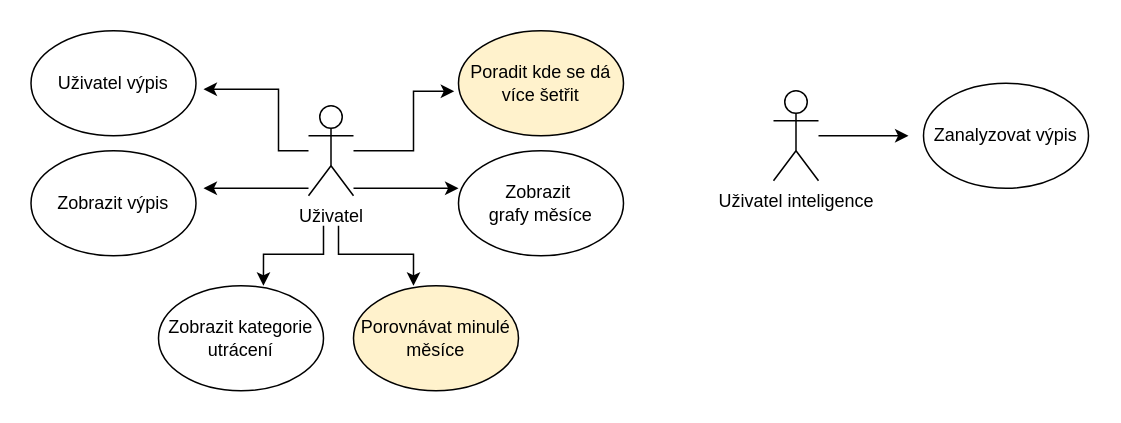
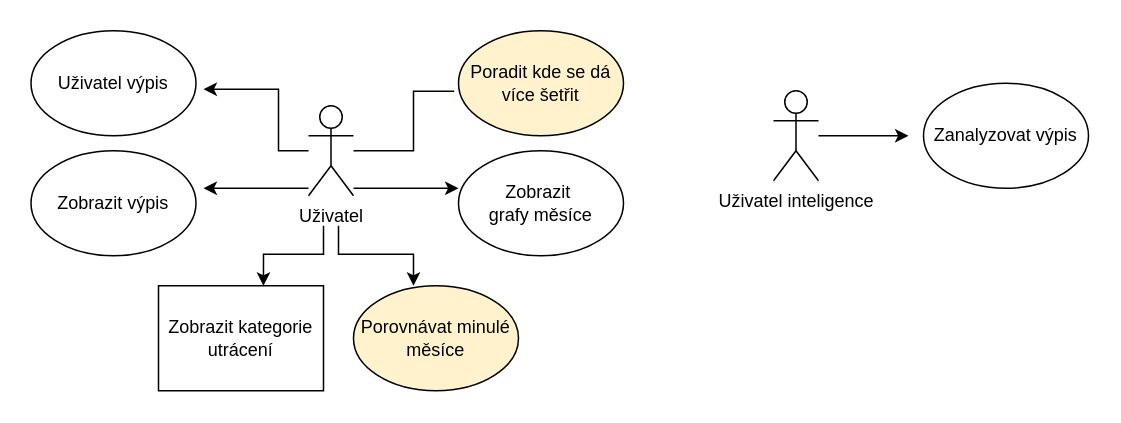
edge "Uživatel" -> "Poradit kde se dá více šetřit": arrowhead classic -> none
node "Zobrazit kategorie utrácení": shape ellipse -> rectangle
